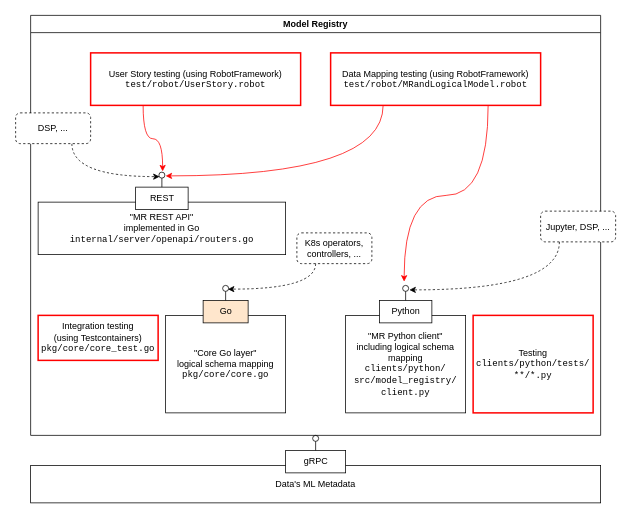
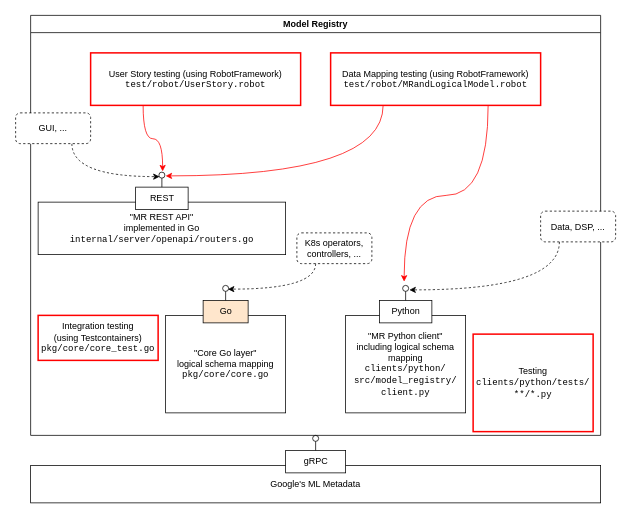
node "DSP, ...": label "DSP, ..." -> "GUI, ..."
node "Jupyter, DSP, ...": label "Jupyter, DSP, ..." -> "Data, DSP, ..."
node "Testing clients/python/tests/ **/*.py": moved (533, 364) -> (533, 383)
node "Data's ML Metadata": label "Data's ML Metadata" -> "Google's ML Metadata"
